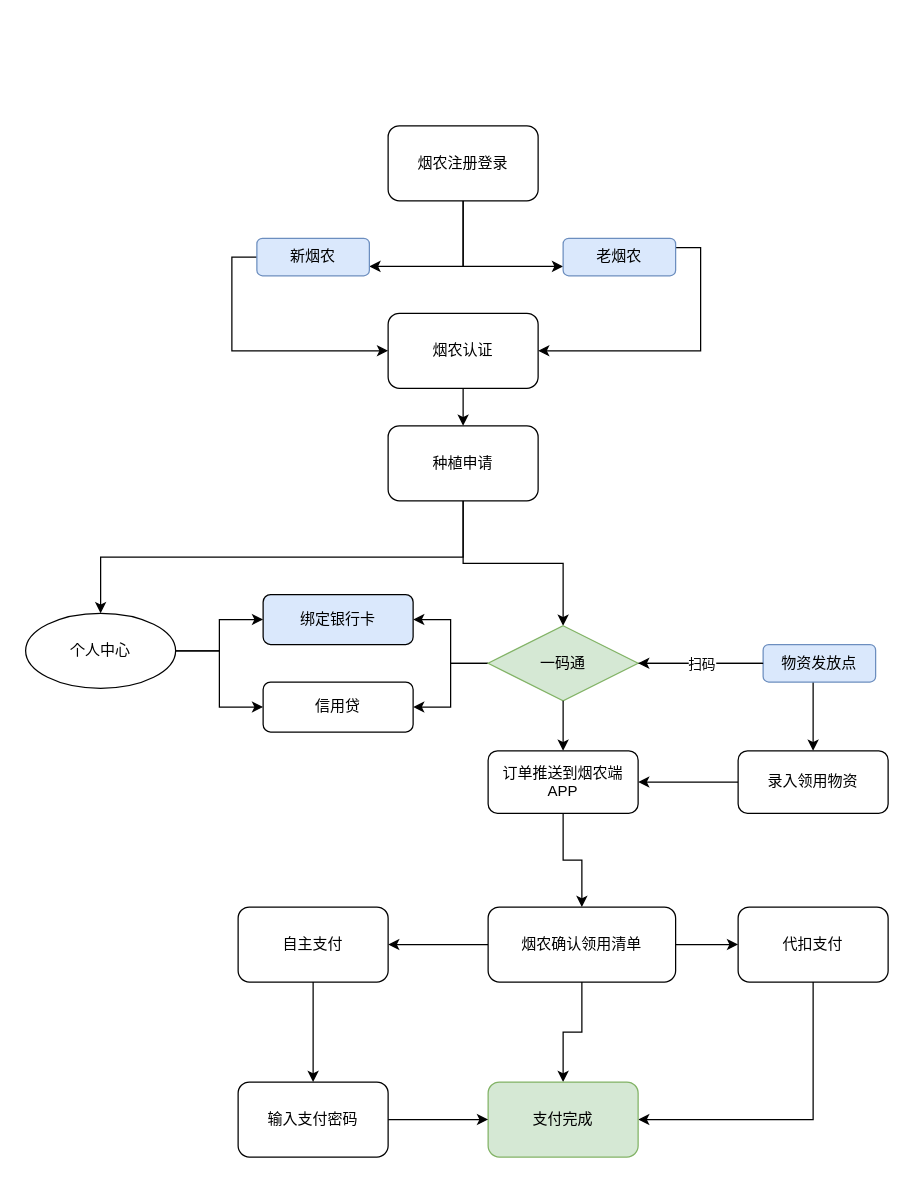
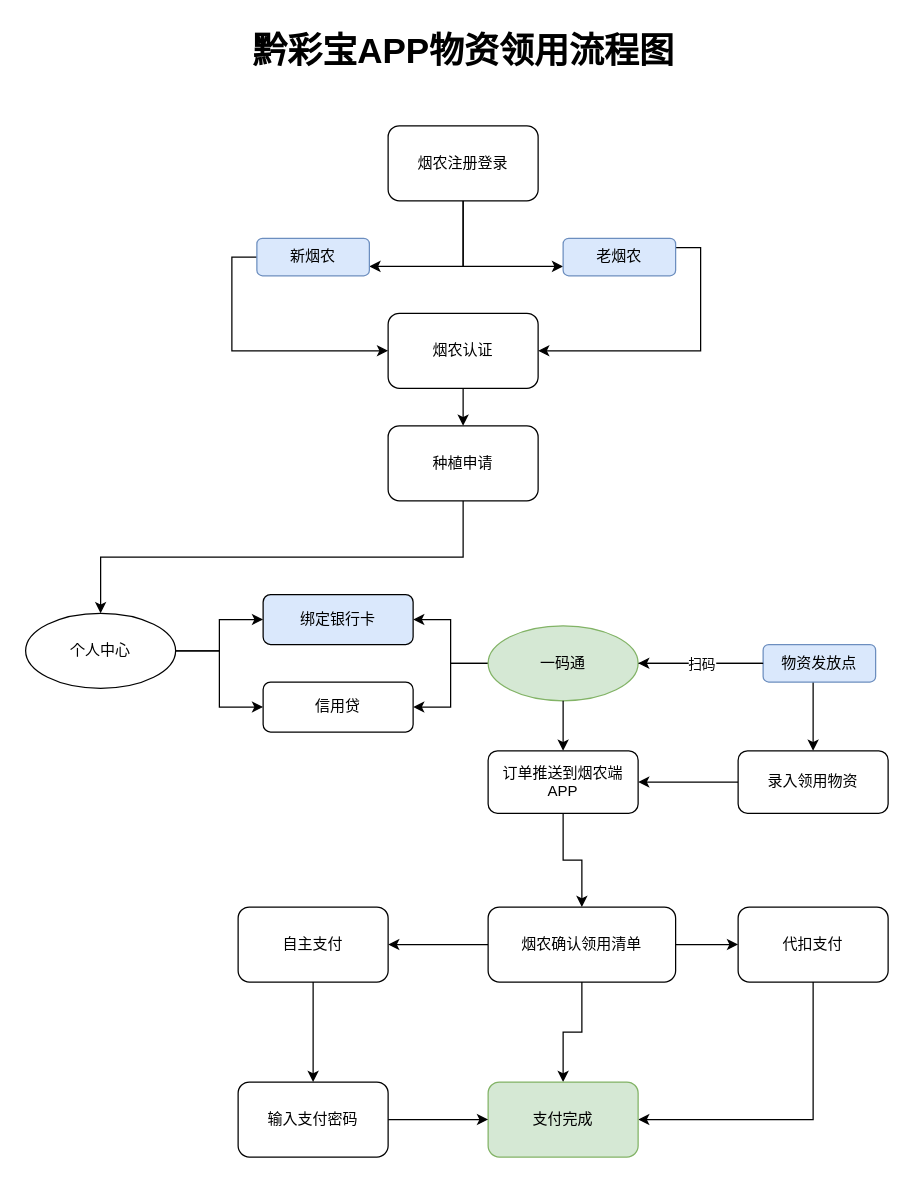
node "黔彩宝APP物资领用流程图": added
edge "种植申请" -> "一码通": removed
node "一码通": shape diamond -> ellipse
